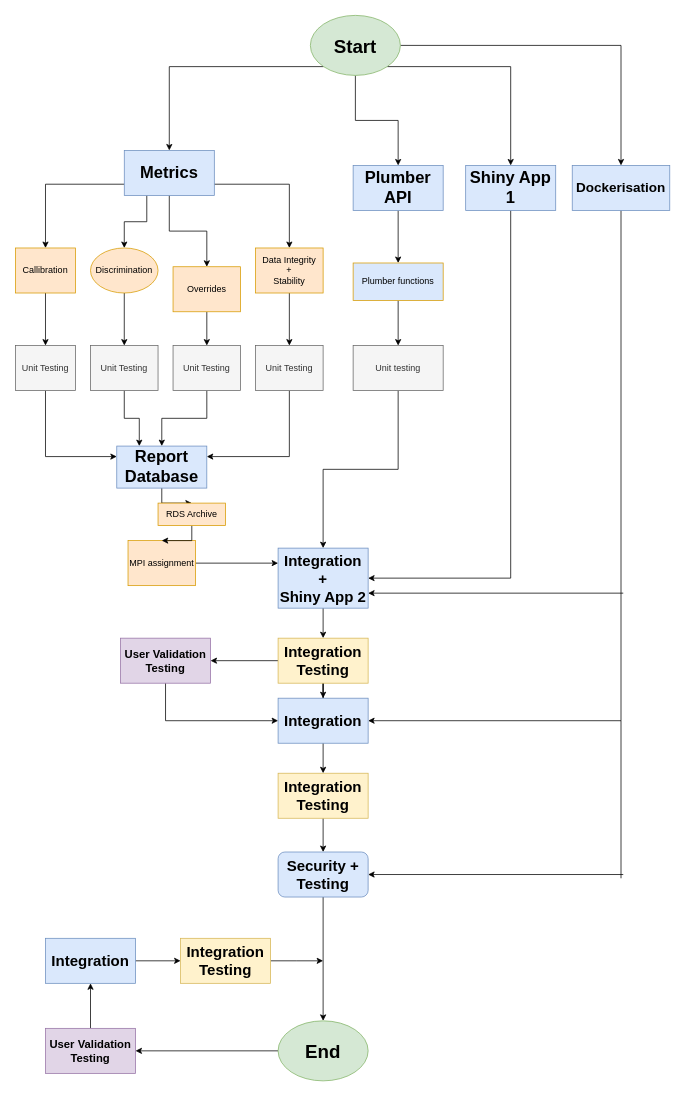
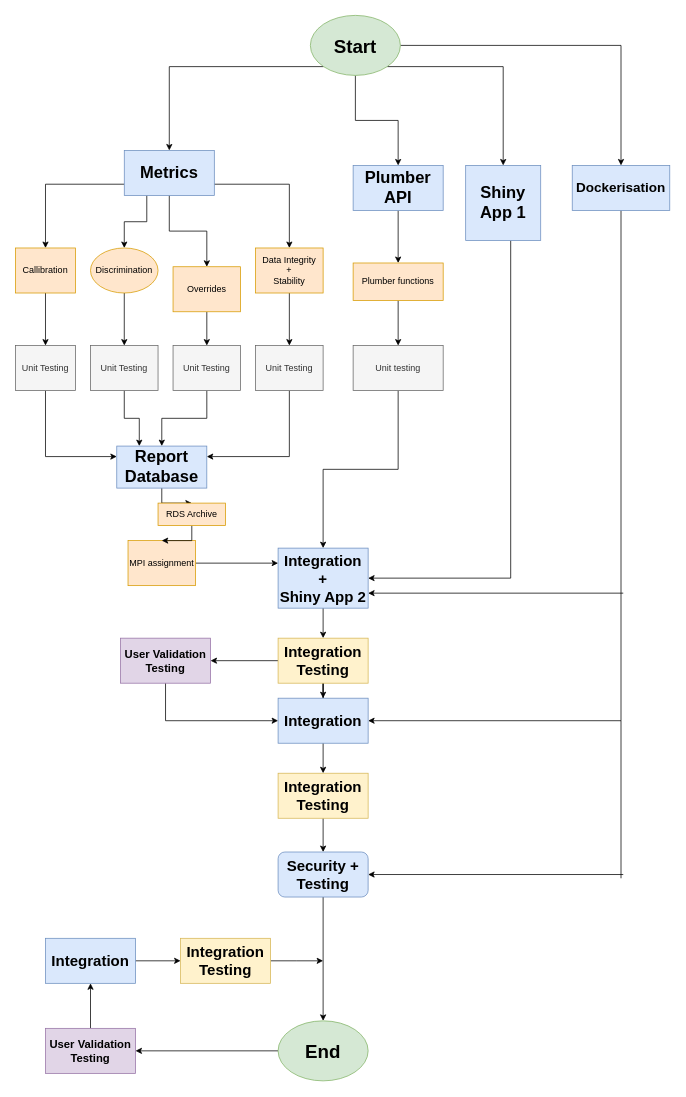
node "Shiny App 1": size 90x45 -> 75x75
node "Plumber functions": fillcolor #dae8fc -> #ffe6cc
